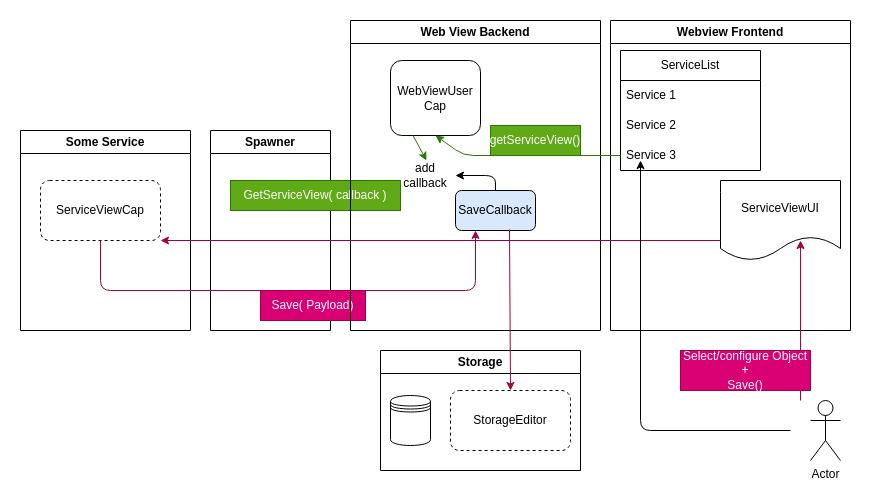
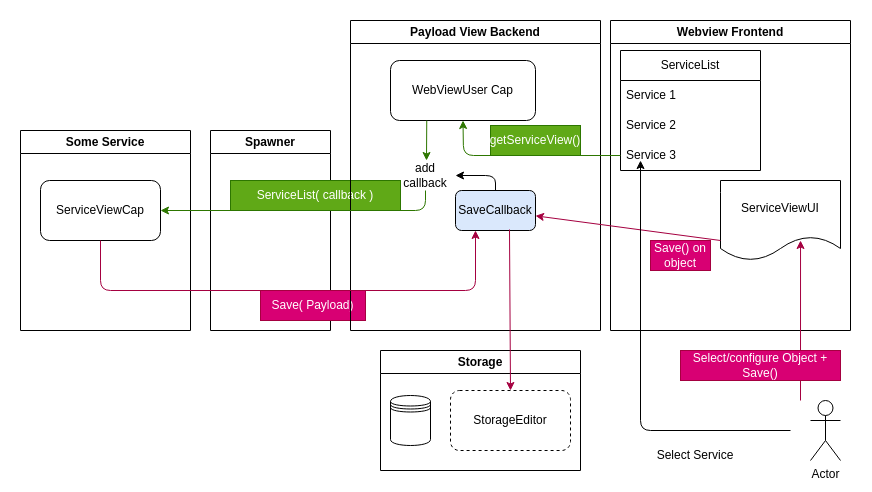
node "Web View Backend": label "Web View Backend" -> "Payload View Backend"
node "WebViewUser Cap": size 90x75 -> 145x60
node "GetServiceView( callback )": label "GetServiceView( callback )" -> "ServiceList( callback )"
node "ServiceViewCap": style dashed -> solid
edge "add callback" -> "ServiceViewCap": added
edge "ServiceViewUI" -> "ServiceViewCap": now "ServiceViewUI" -> "SaveCallback"
node "Save() on object": added
node "Select/configure Object + Save()": size 130x40 -> 160x30
node "Select Service": added
